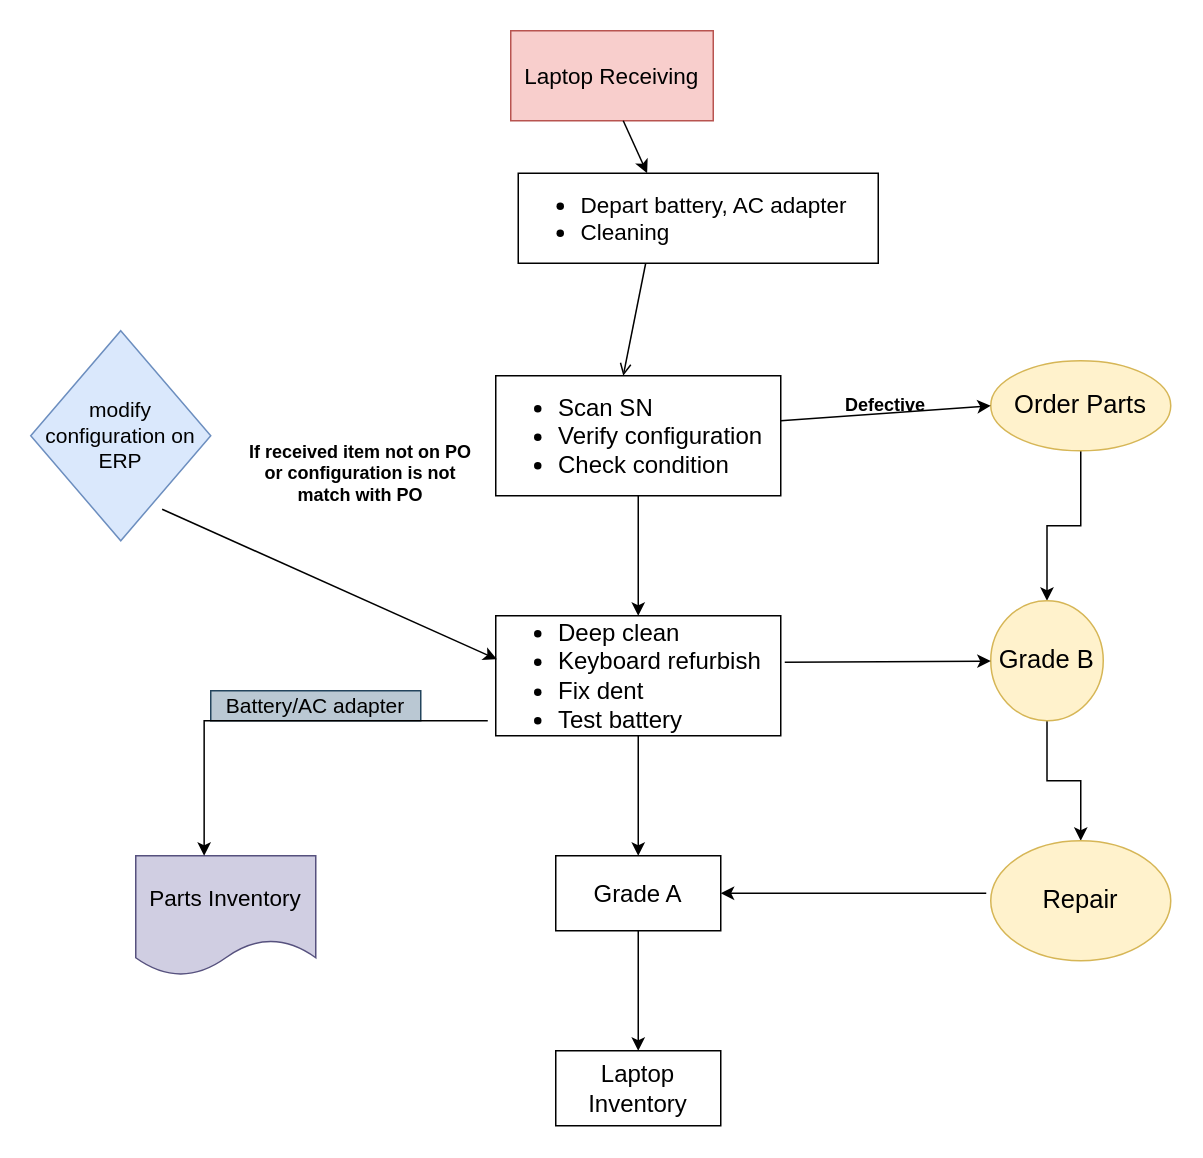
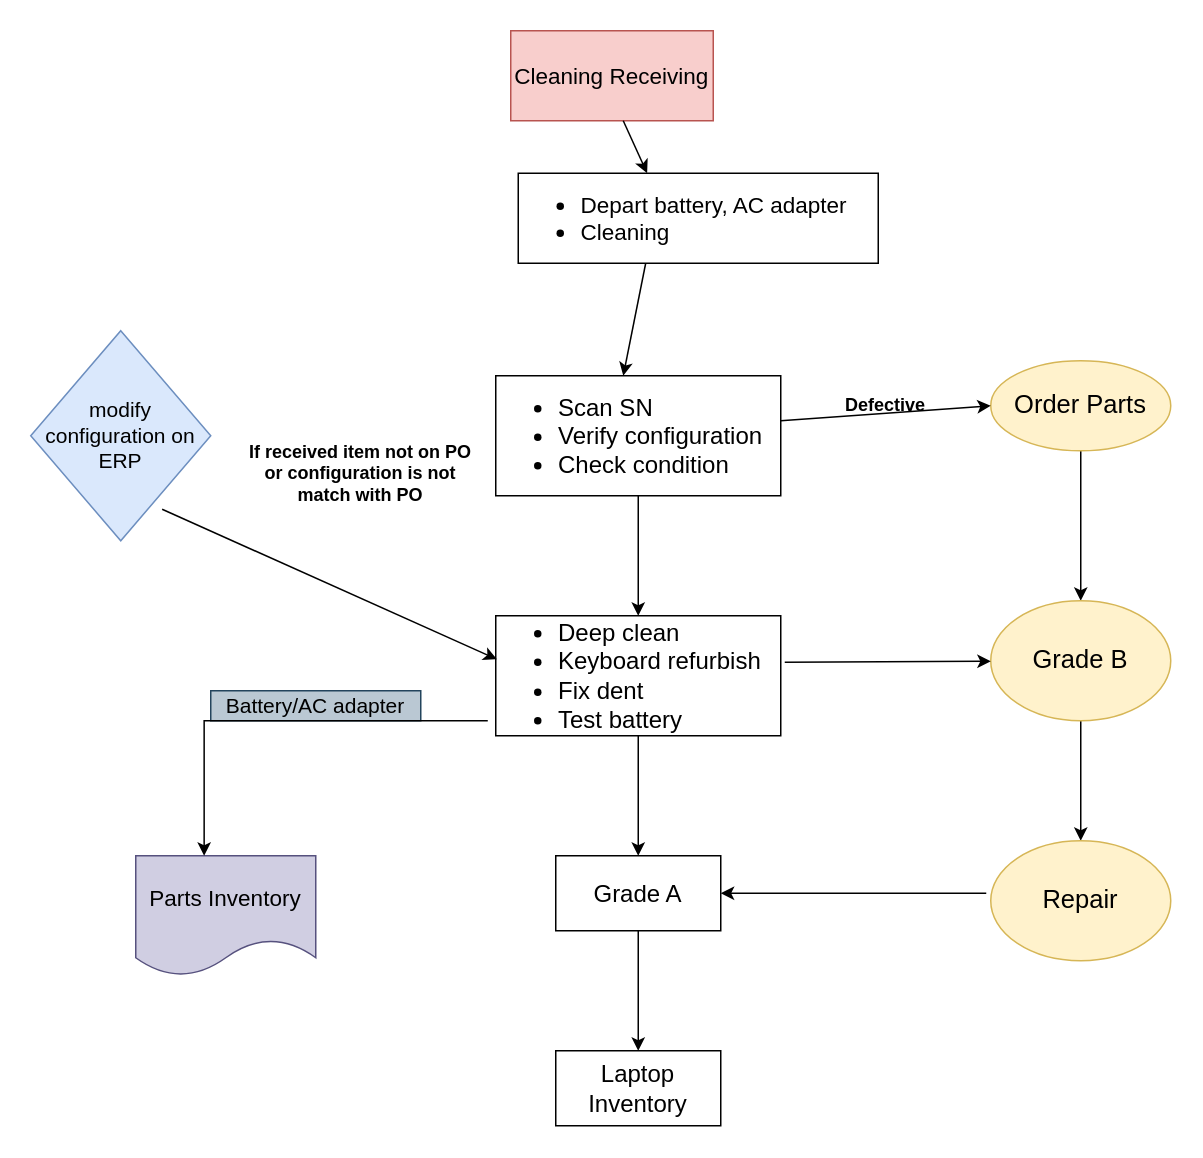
node "Laptop Receiving": label "Laptop Receiving" -> "Cleaning Receiving"
edge "Depart battery, AC adapter Cleaning" -> "Scan SN Verify configuration Check condition": arrowhead open -> classic
node "Grade B": size 113x120 -> 180x120
